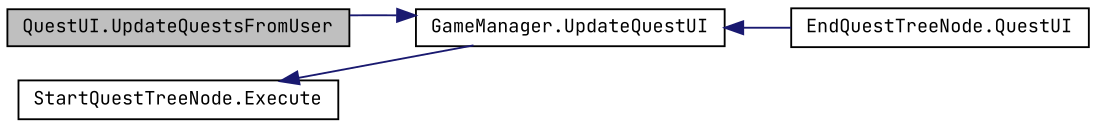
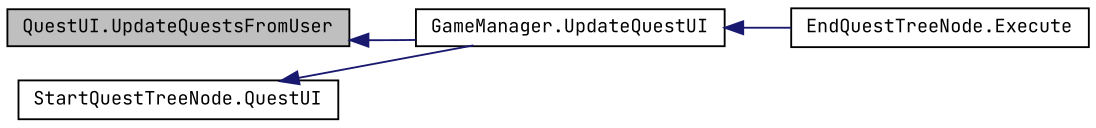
edge "QuestUI.UpdateQuestsFromUser" -> "GameManager.UpdateQuestUI": reversed
node "EndQuestTreeNode.QuestUI": label "EndQuestTreeNode.QuestUI" -> "EndQuestTreeNode.Execute"
node "StartQuestTreeNode.Execute": label "StartQuestTreeNode.Execute" -> "StartQuestTreeNode.QuestUI"
